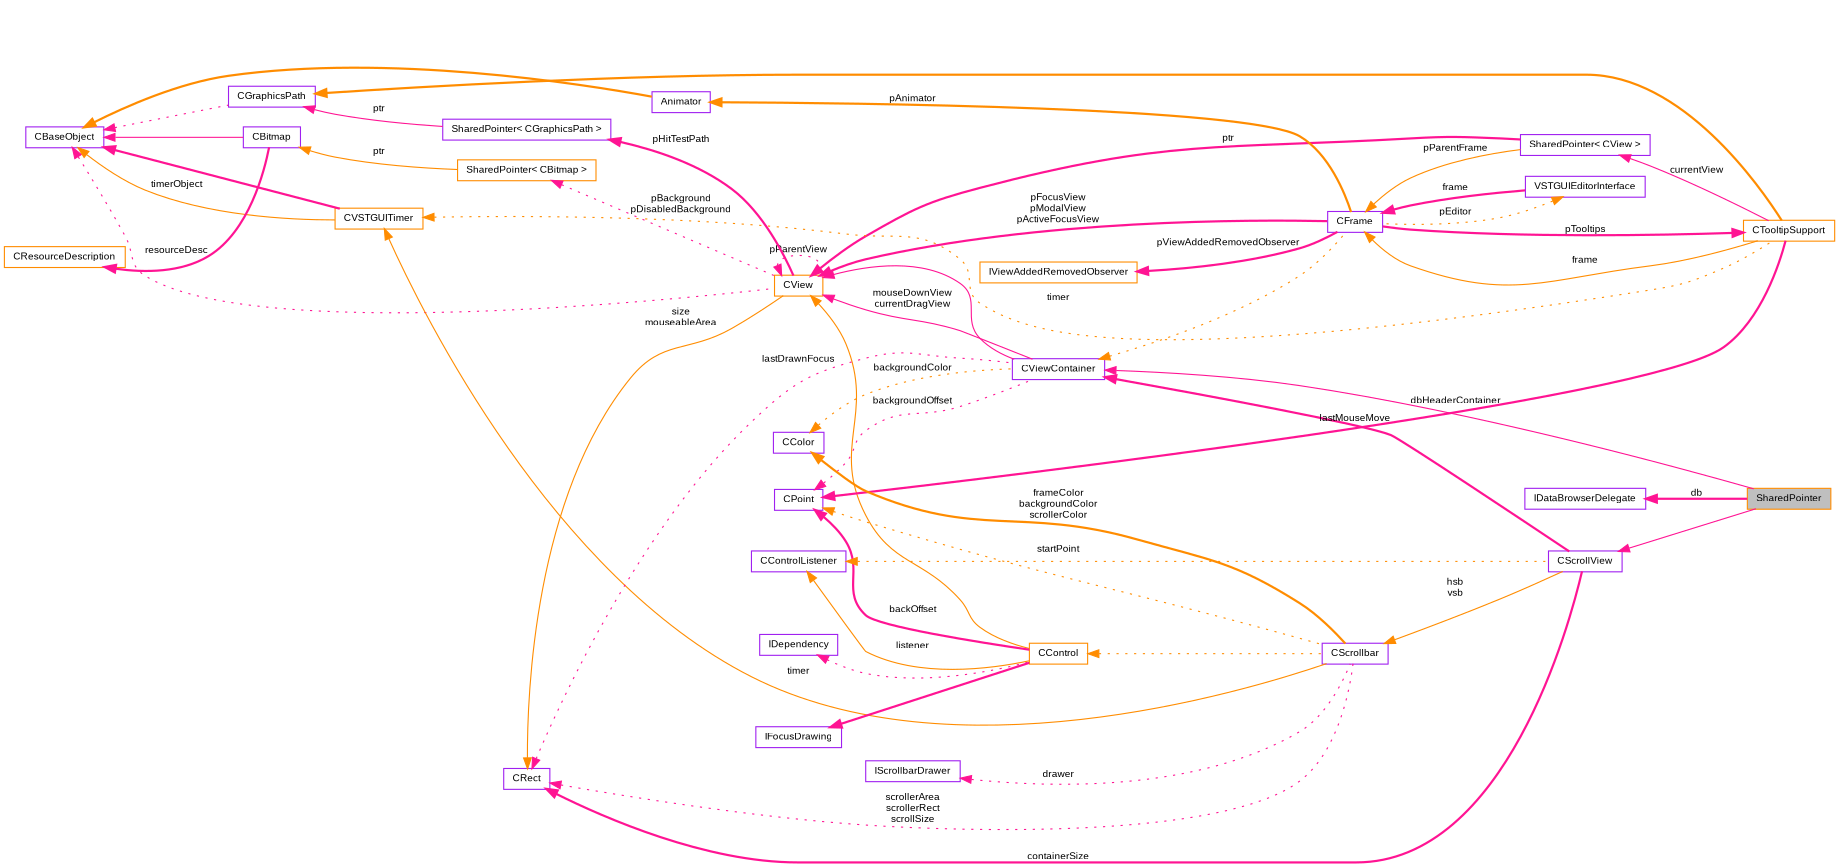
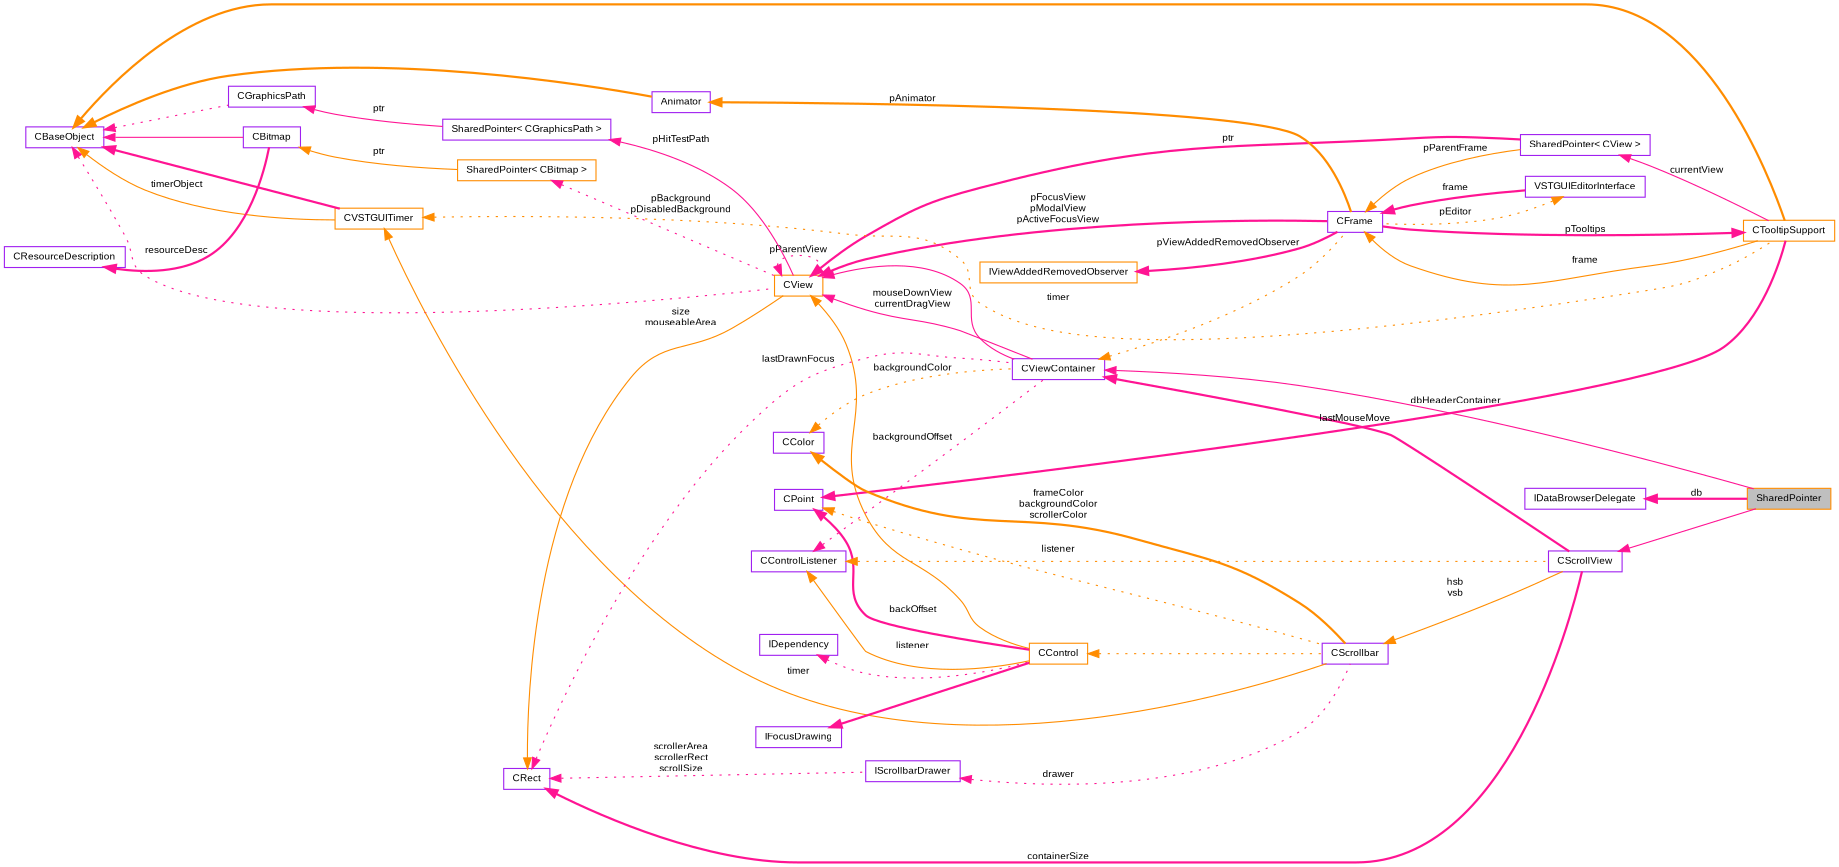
edge "CTooltipSupport" -> "CGraphicsPath": now "CTooltipSupport" -> "CBaseObject"
edge "CView" -> "SharedPointer< CGraphicsPath >": style bold -> solid
node "CResourceDescription": color darkorange -> purple
edge "CViewContainer" -> "CPoint": now "CViewContainer" -> "CControlListener"
edge "CScrollbar" -> "CPoint": label "startPoint" -> "listener"
edge "CScrollbar" -> "CRect": now "IScrollbarDrawer" -> "CRect"
